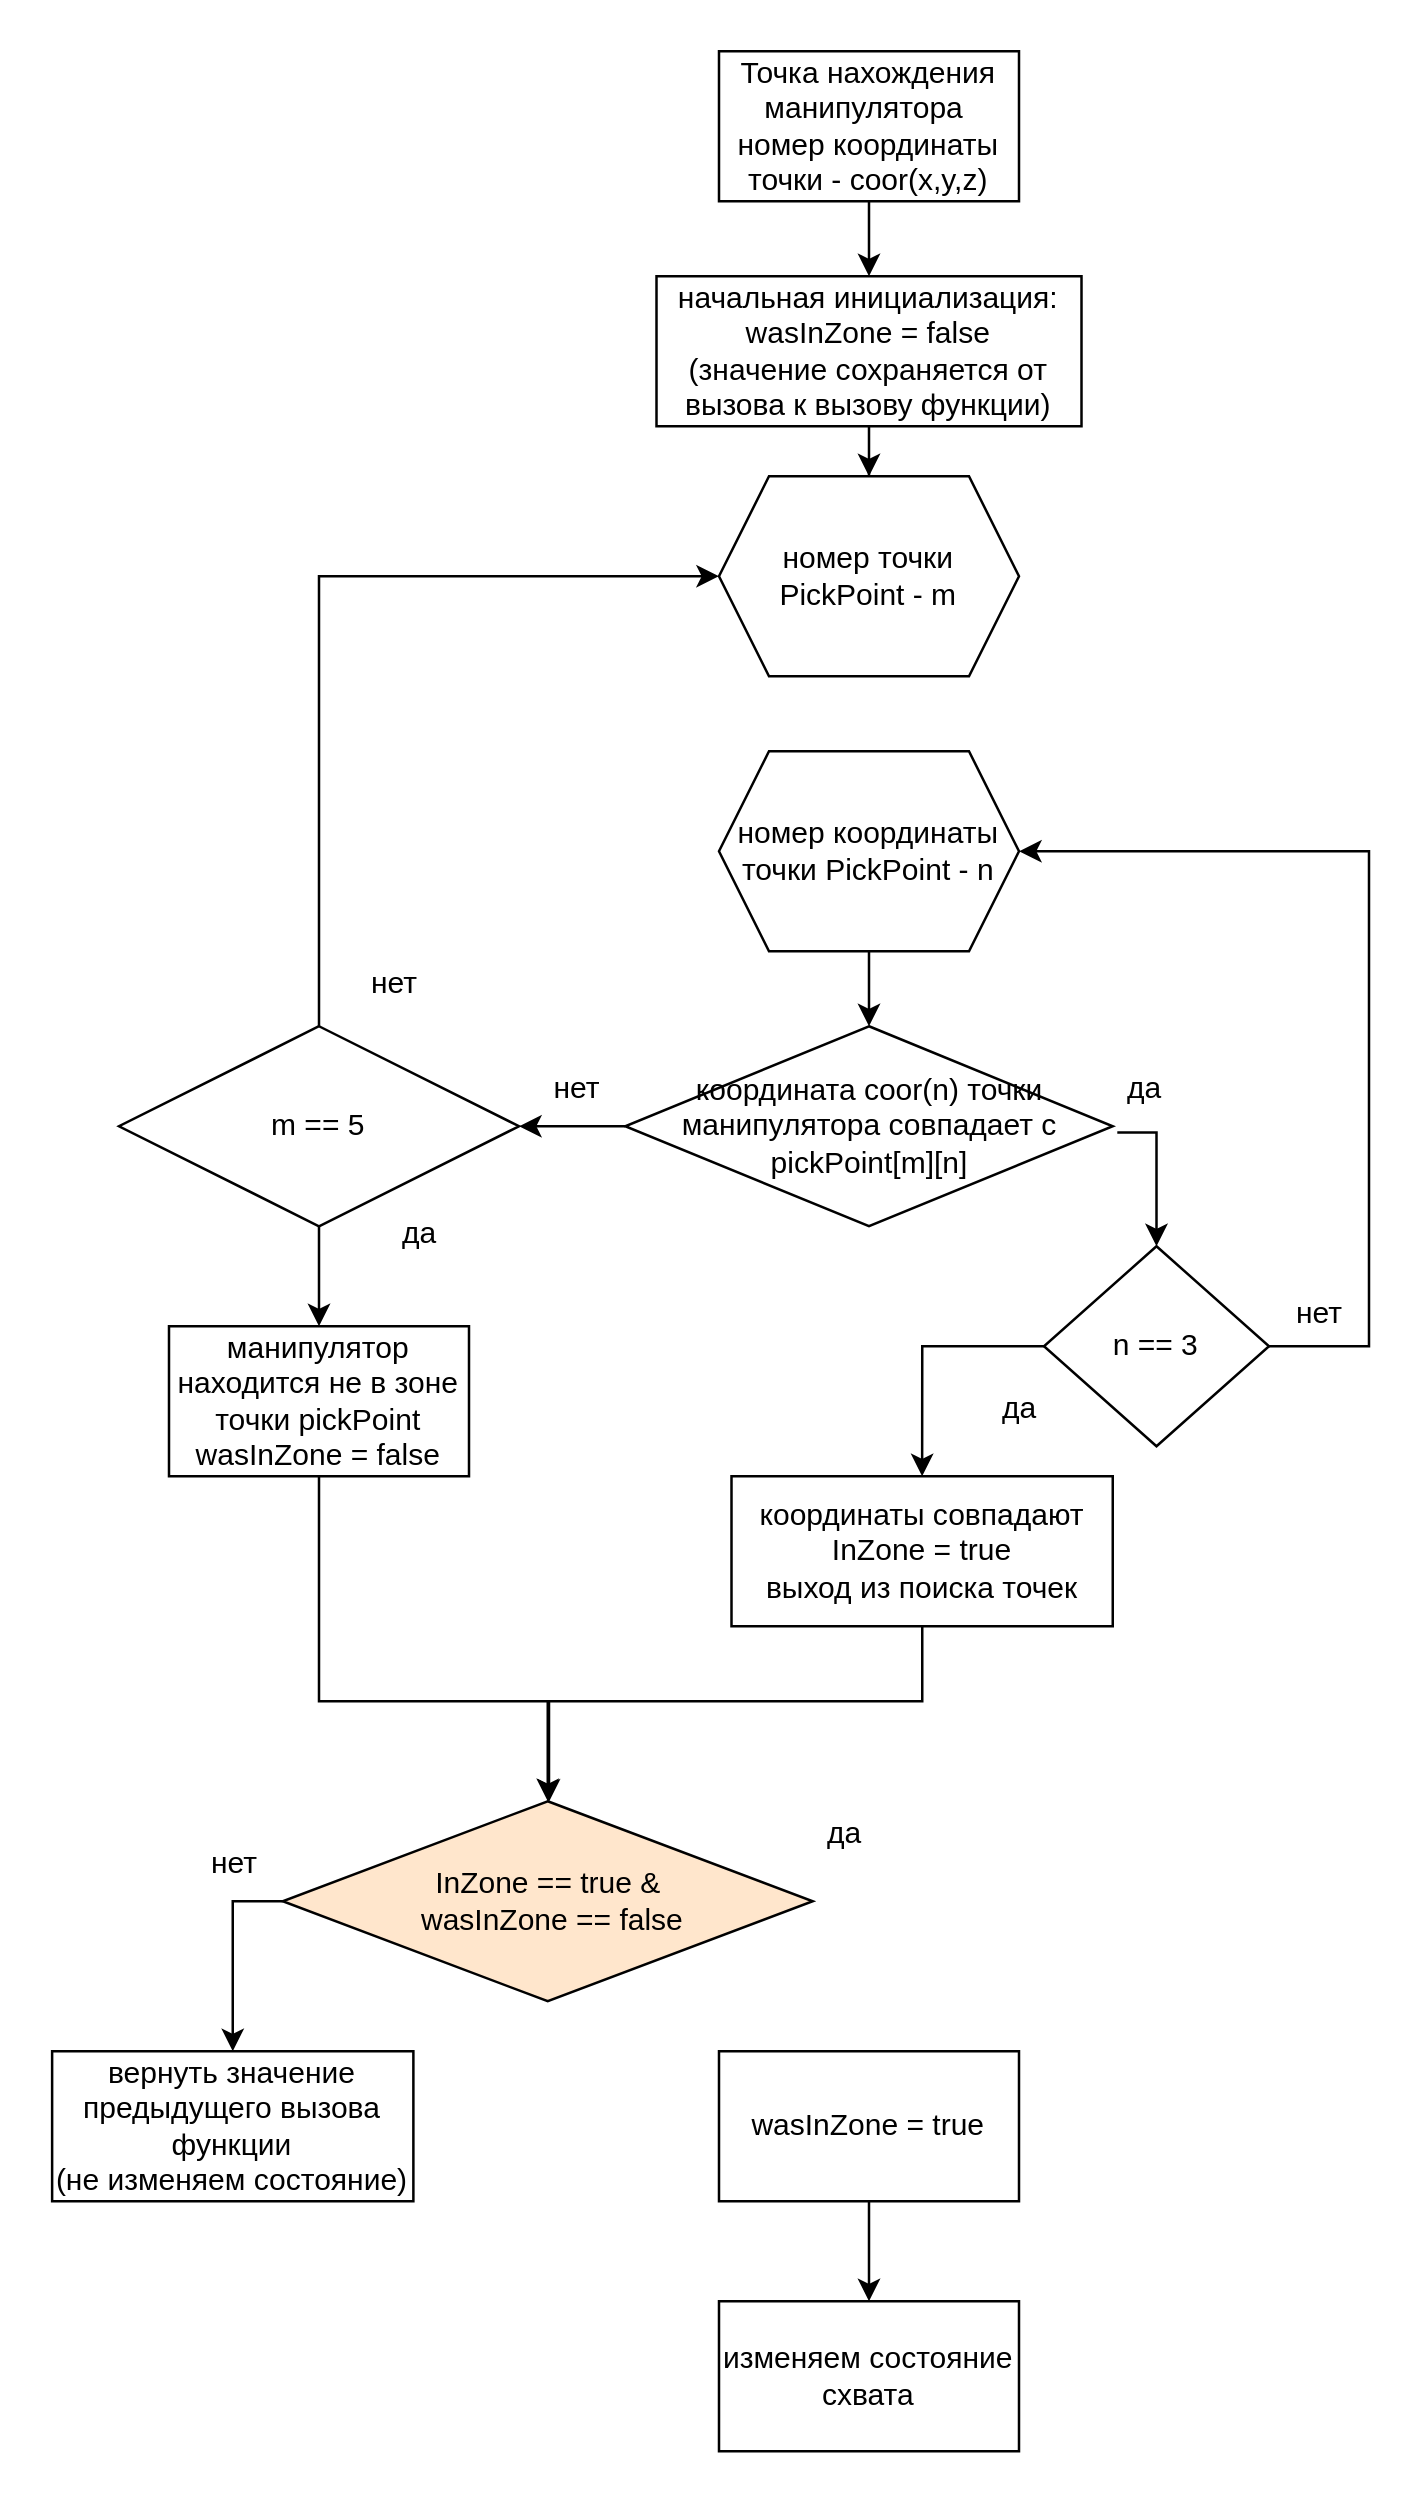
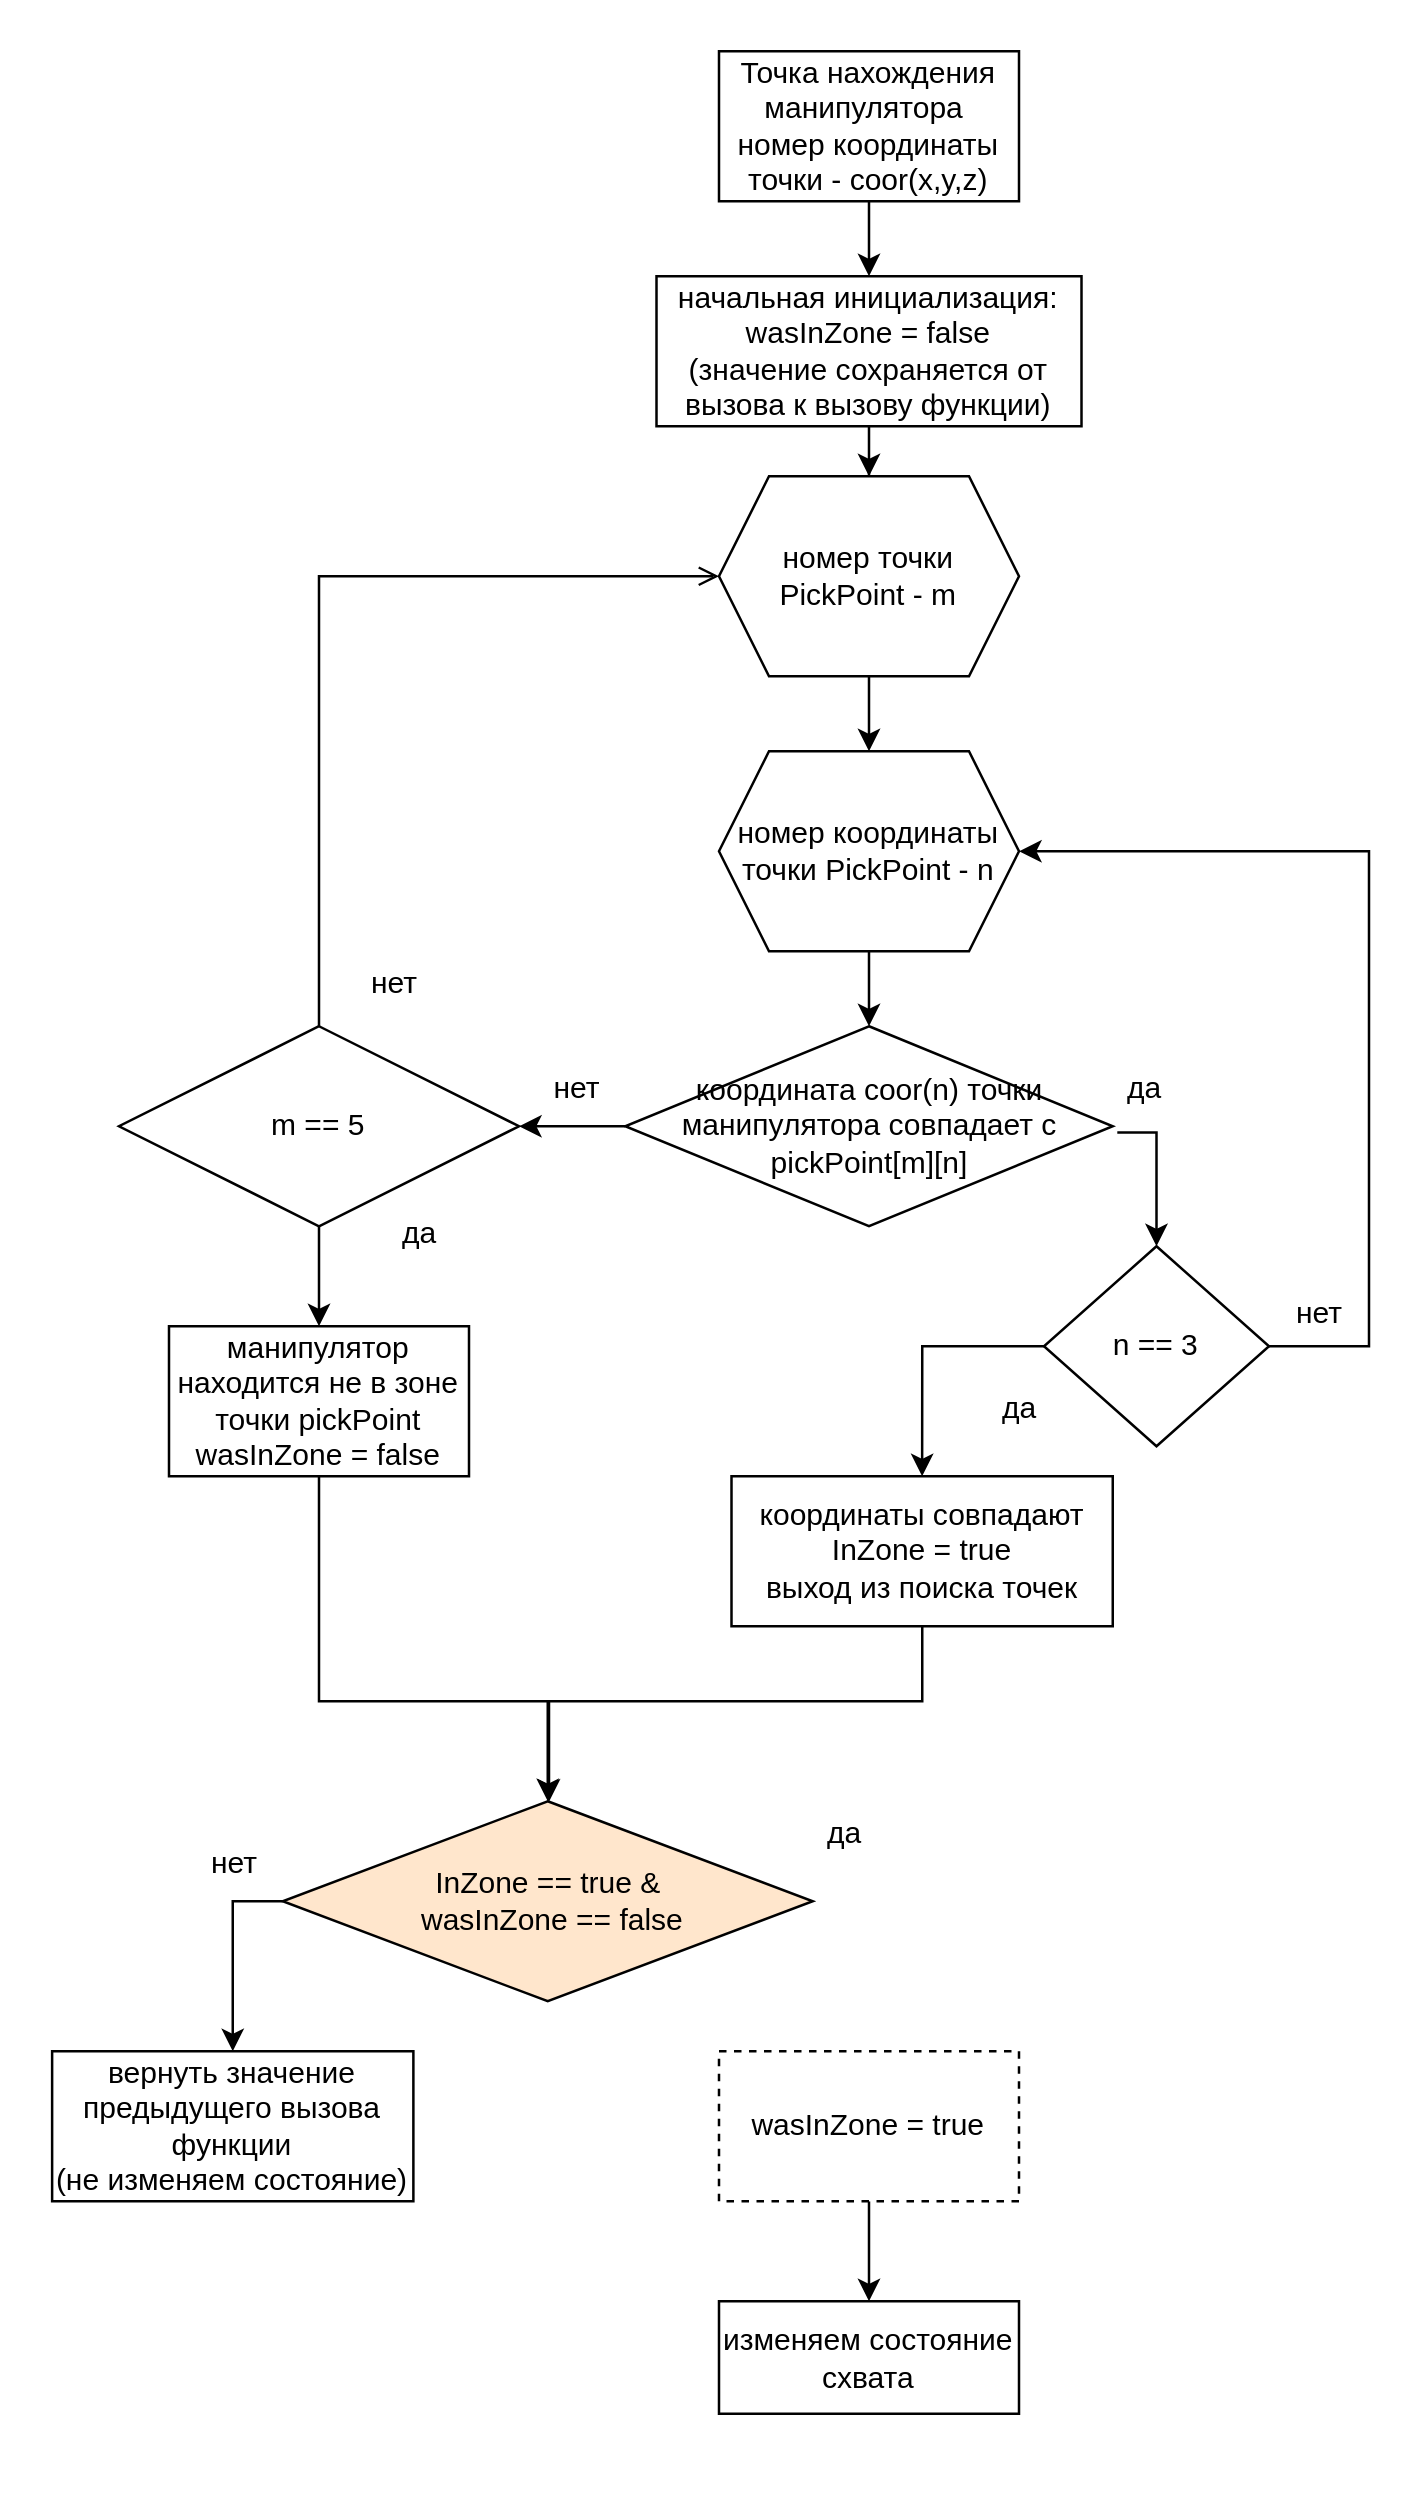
edge "m == 5" -> "номер точки PickPoint - m": arrowhead classic -> open
edge "номер точки PickPoint - m" -> "номер координаты точки PickPoint - n": added
node "wasInZone = true": style solid -> dashed
node "изменяем состояние схвата": size 300x150 -> 300x113
